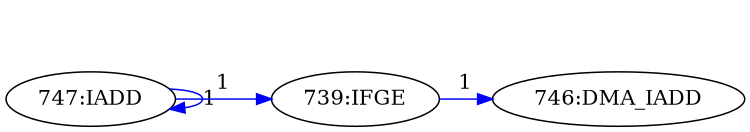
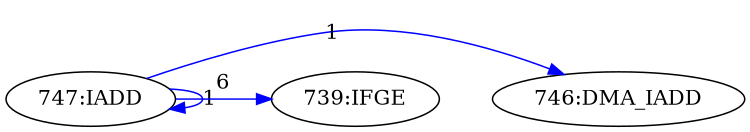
edge "747:IADD" -> "739:IFGE": label "1" -> "6"
edge "739:IFGE" -> "746:DMA_IADD": now "747:IADD" -> "746:DMA_IADD"
